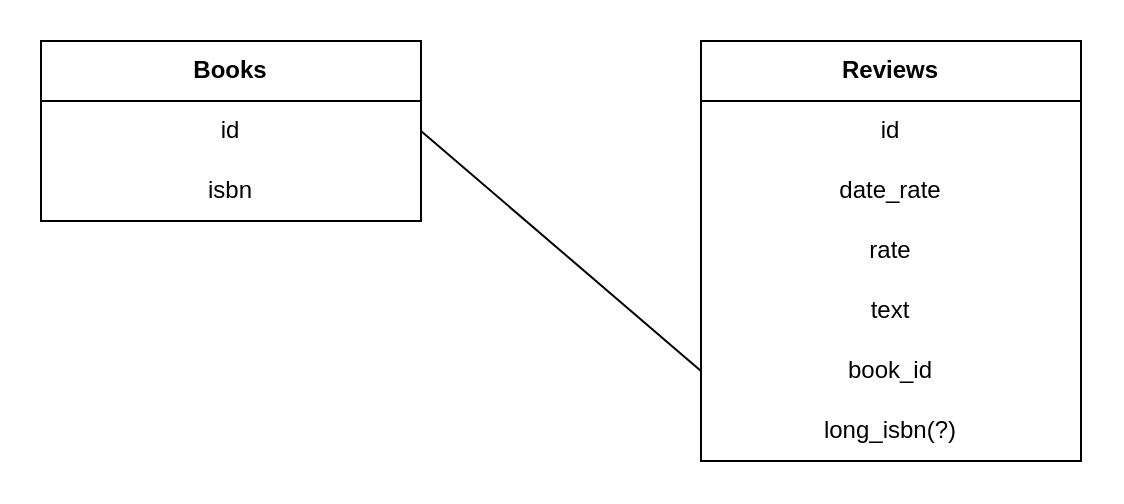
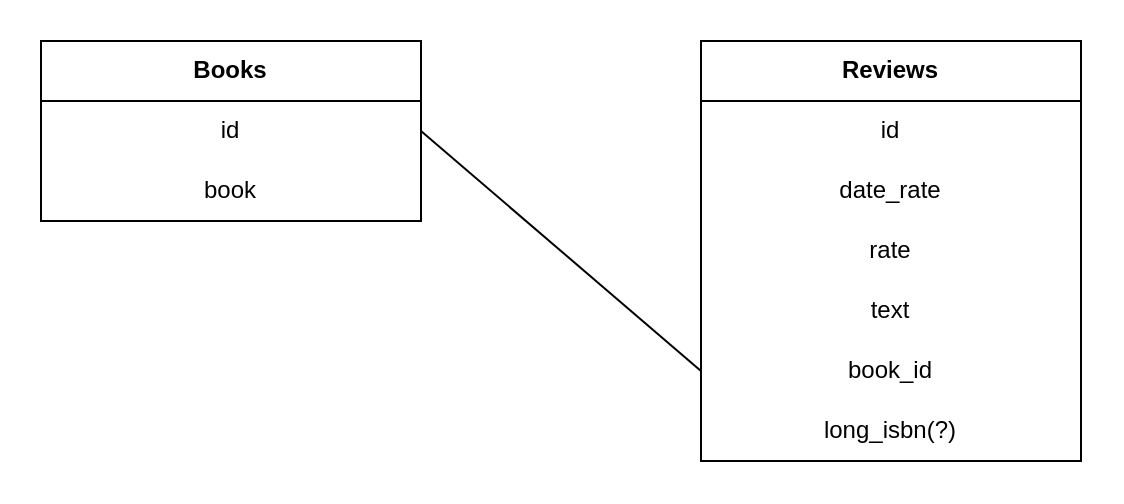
node "isbn": label "isbn" -> "book"
